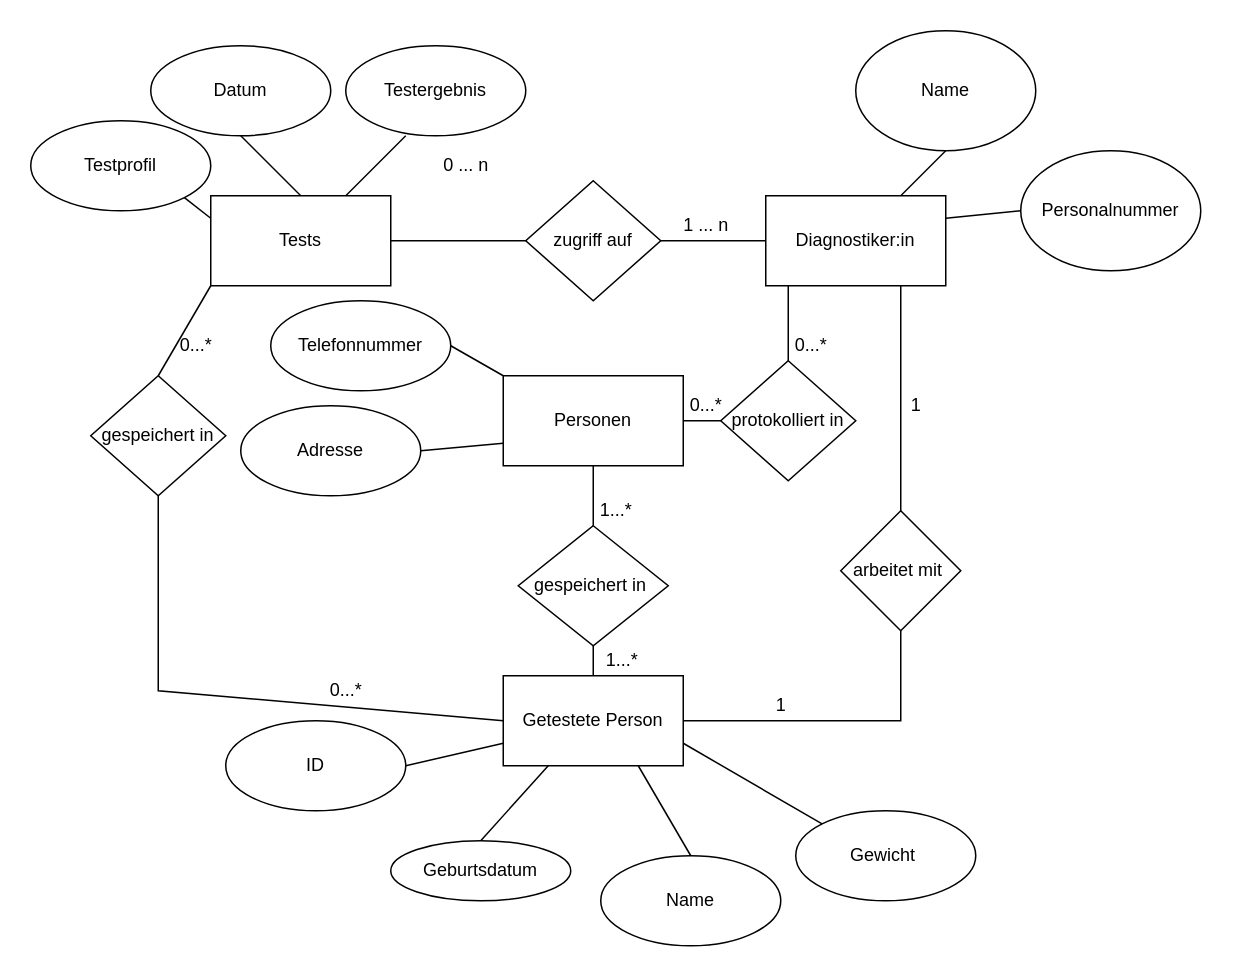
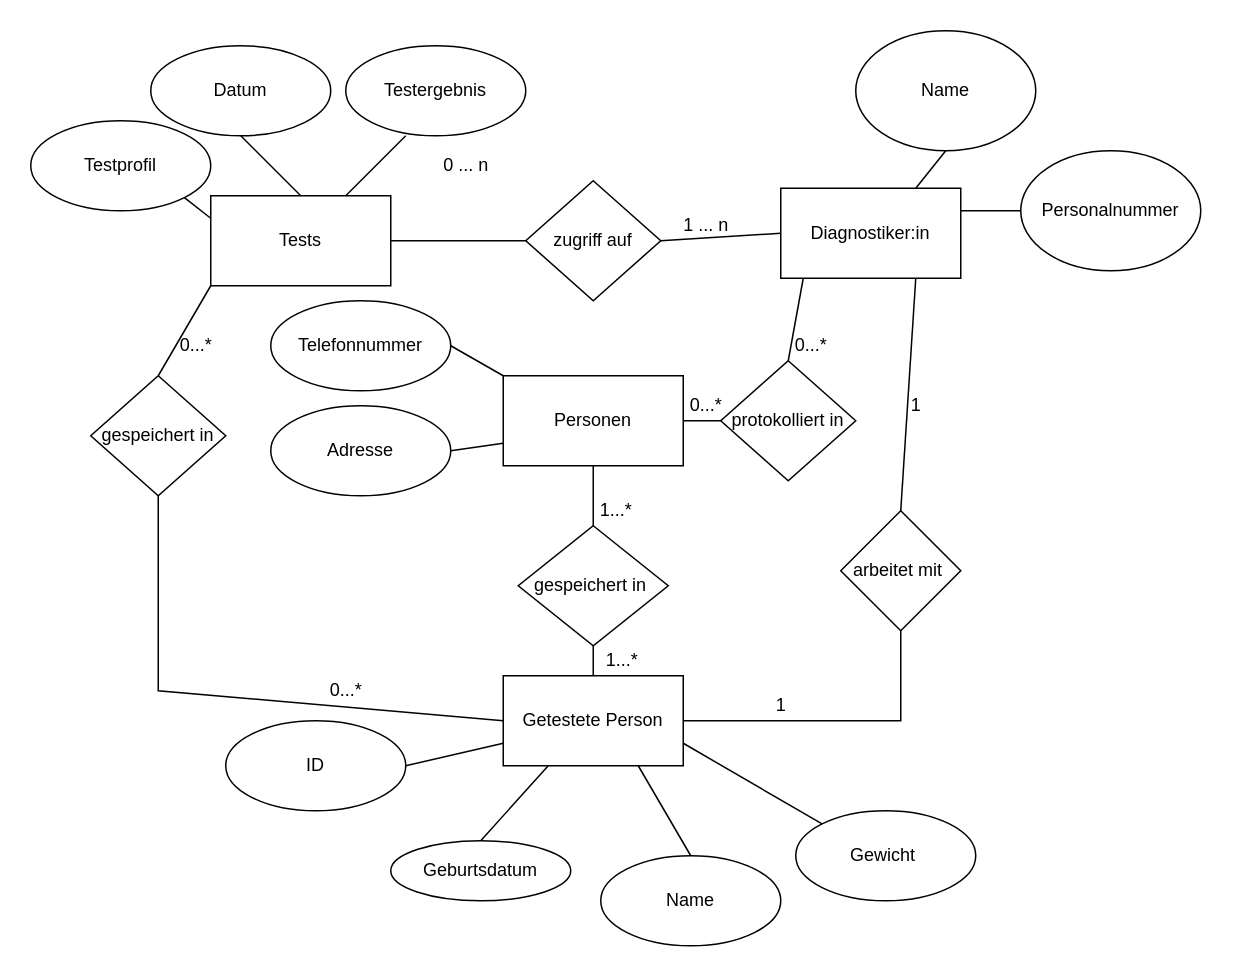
node "Diagnostiker:in": moved (856, 241) -> (871, 233)
node "Adresse": moved (331, 451) -> (361, 451)
